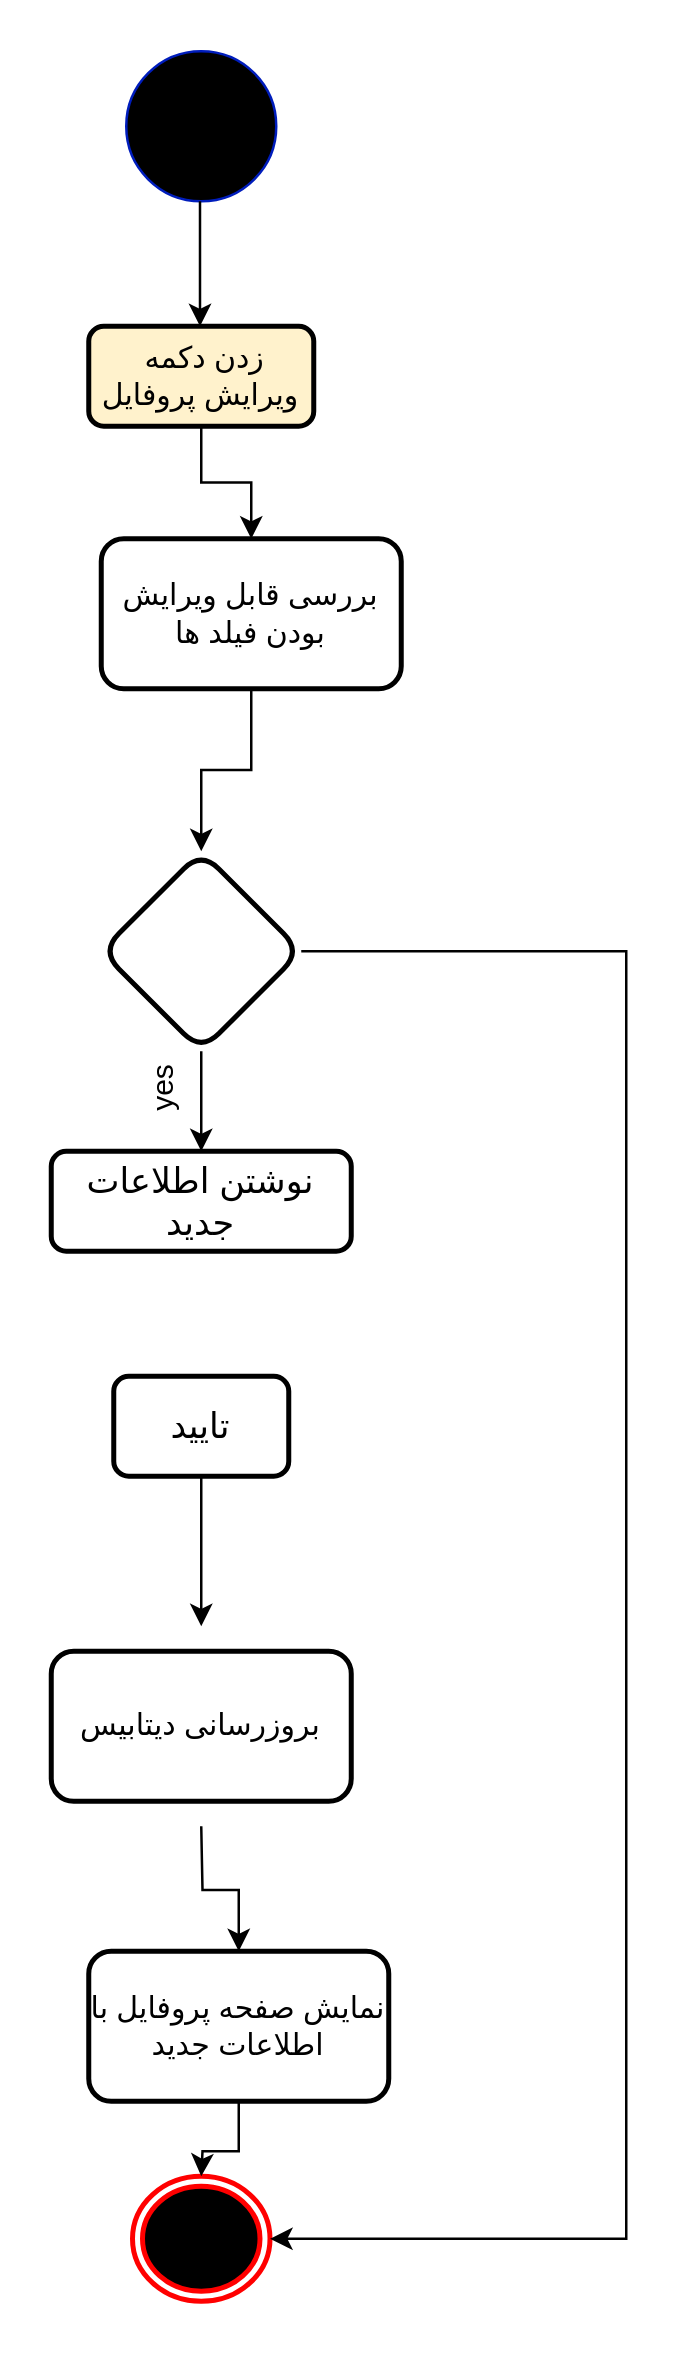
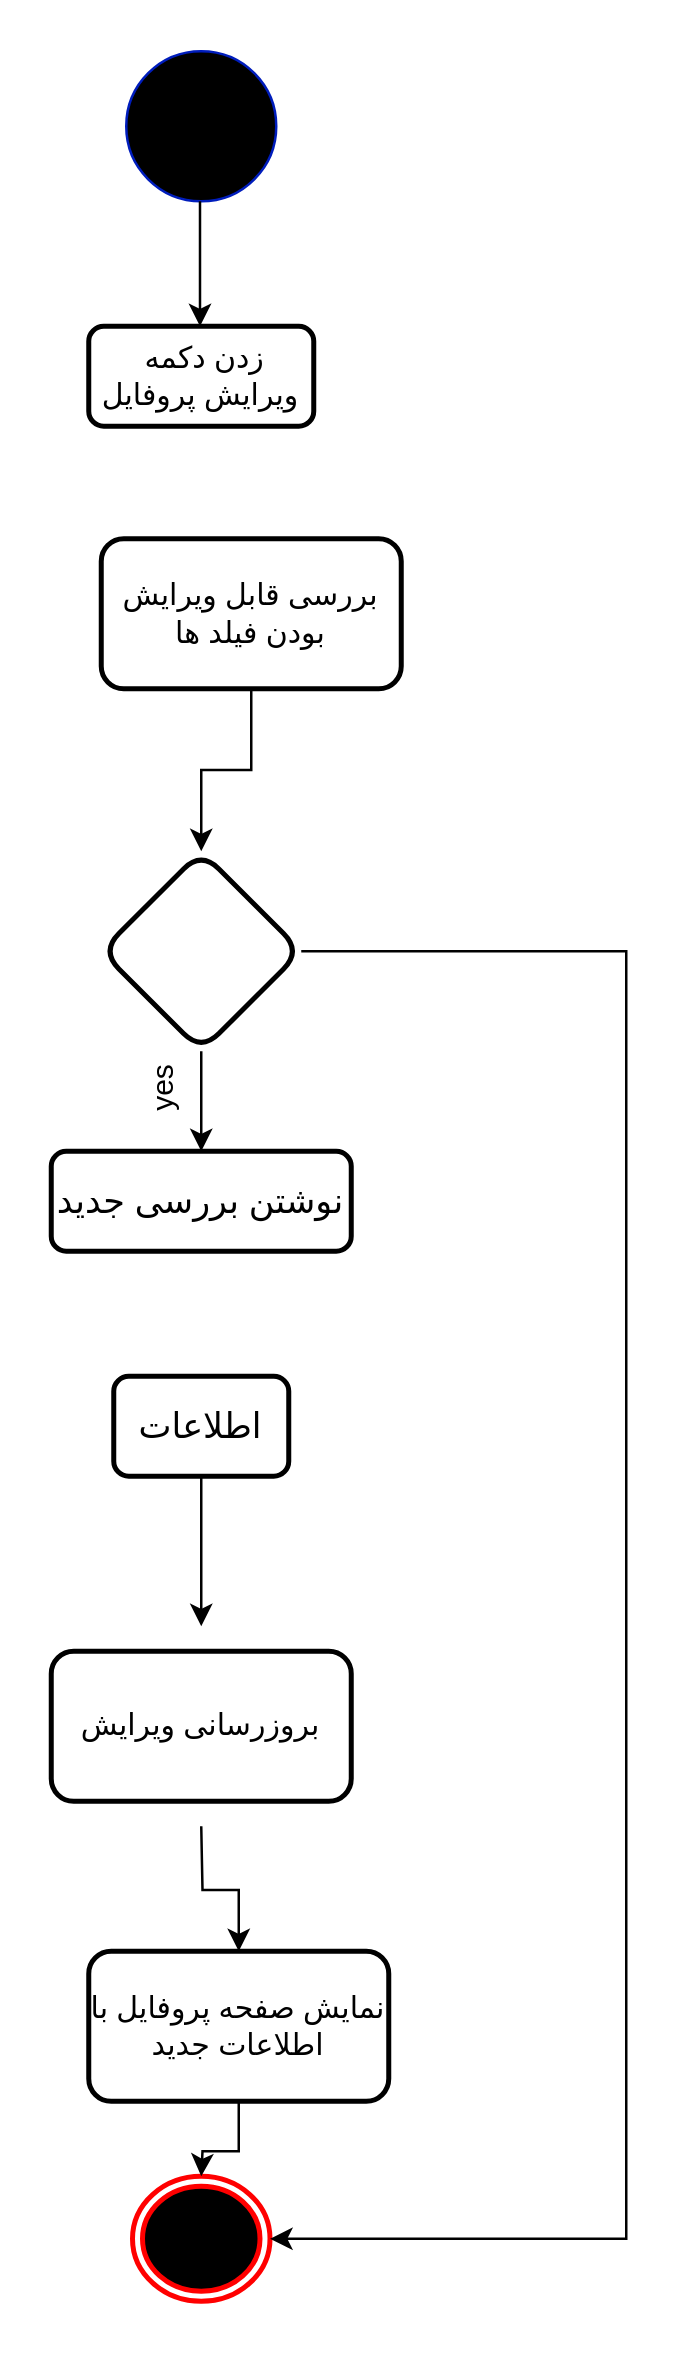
node "زدن دکمه ویرایش پروفایل": fillcolor #fff2cc -> #ffffff
edge "زدن دکمه ویرایش پروفایل" -> "بررسی قابل ویرایش بودن فیلد ها": removed
node "نوشتن اطلاعات جدید": label "نوشتن اطلاعات جدید" -> "نوشتن بررسی جدید"
node "تایید": label "تایید" -> "اطلاعات"
node "بروزرسانی دیتابیس": label "بروزرسانی دیتابیس" -> "بروزرسانی ویرایش"
